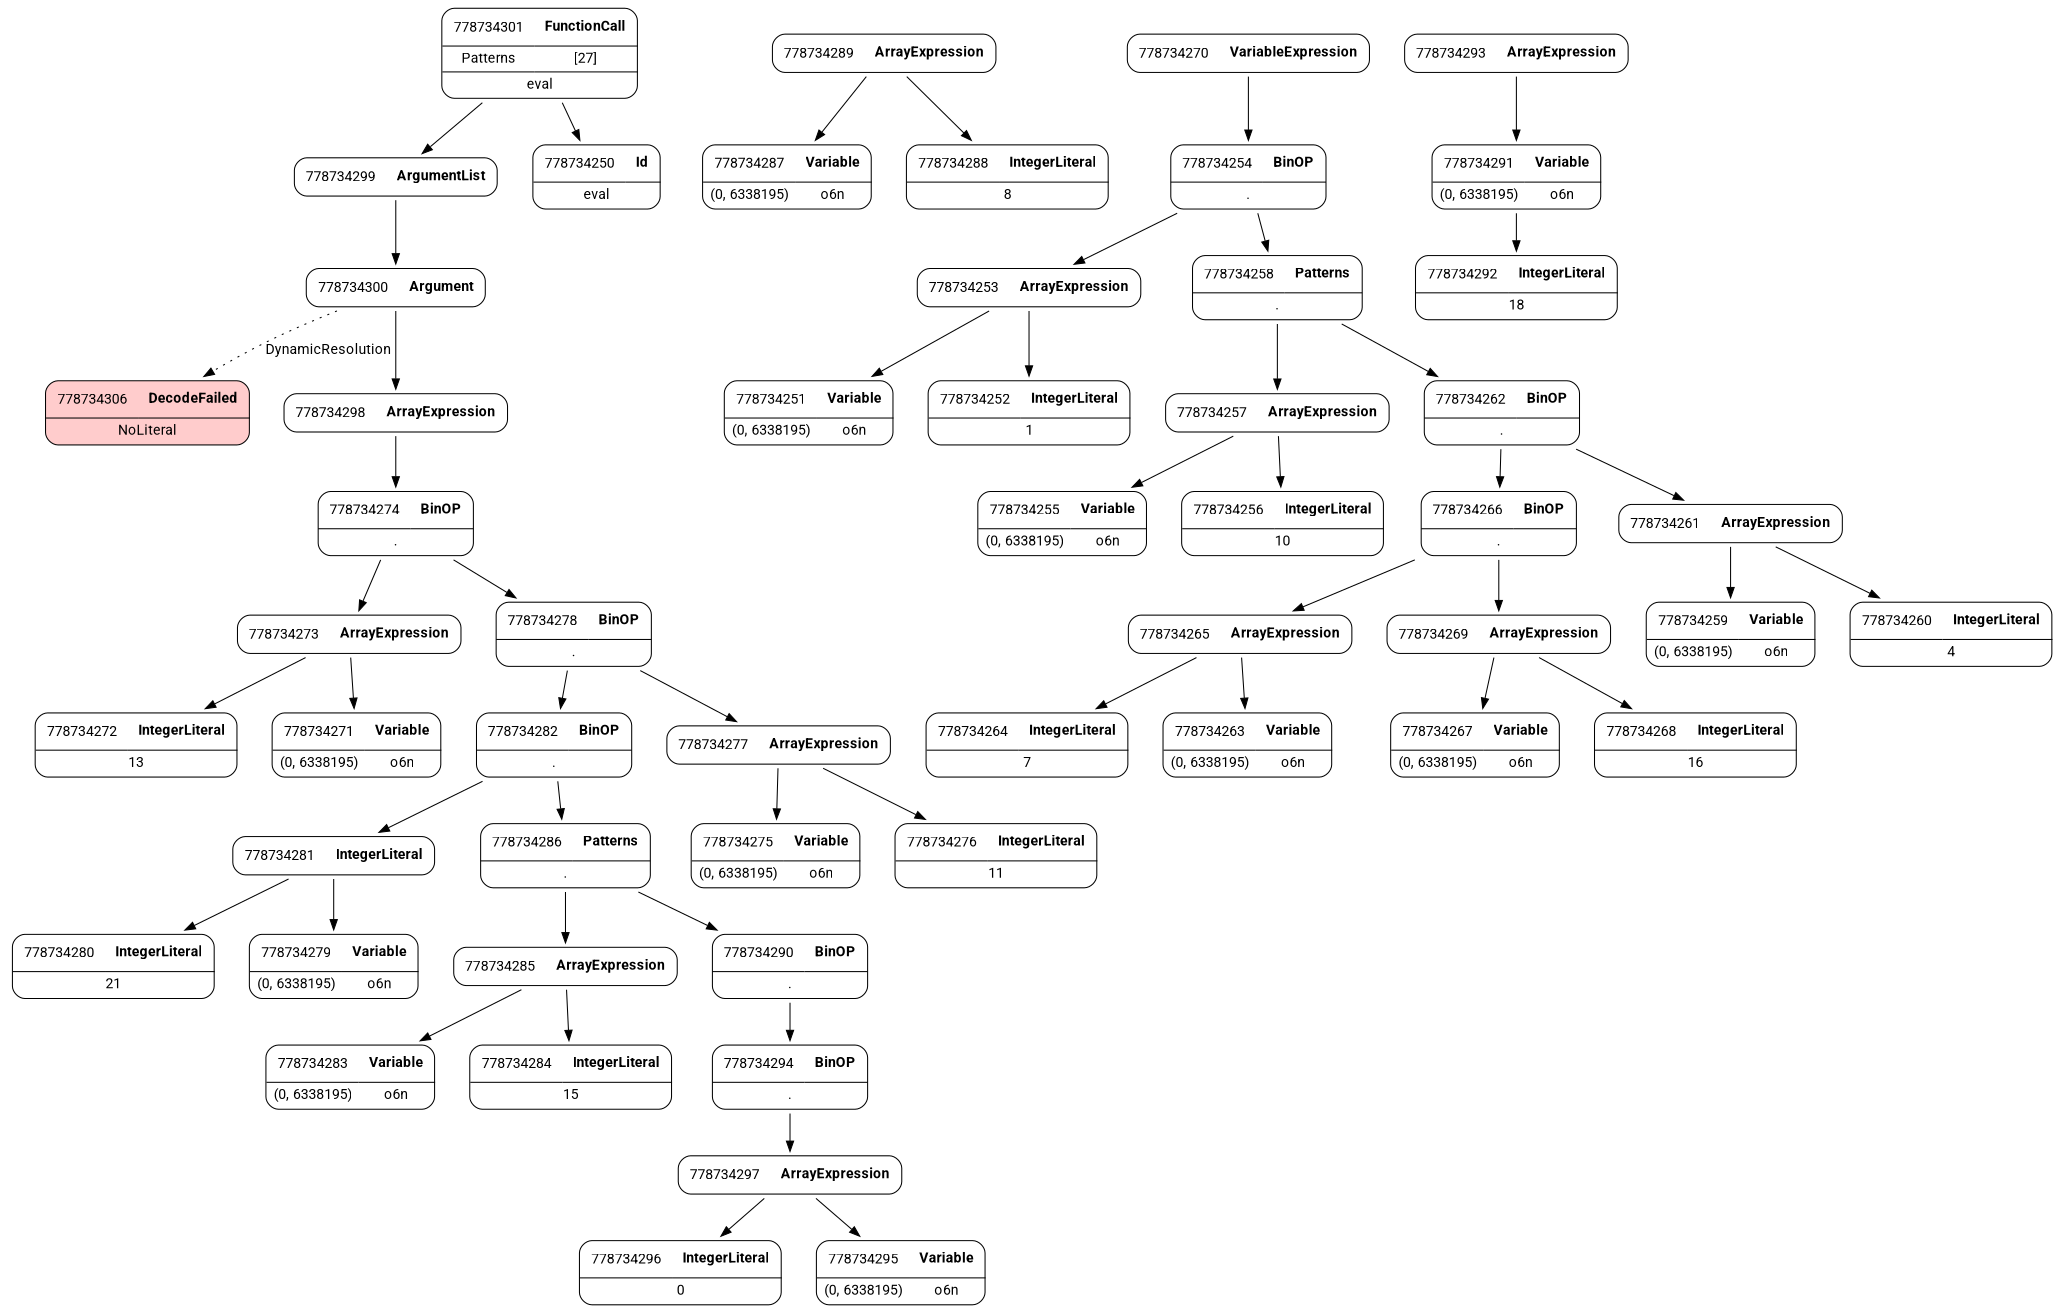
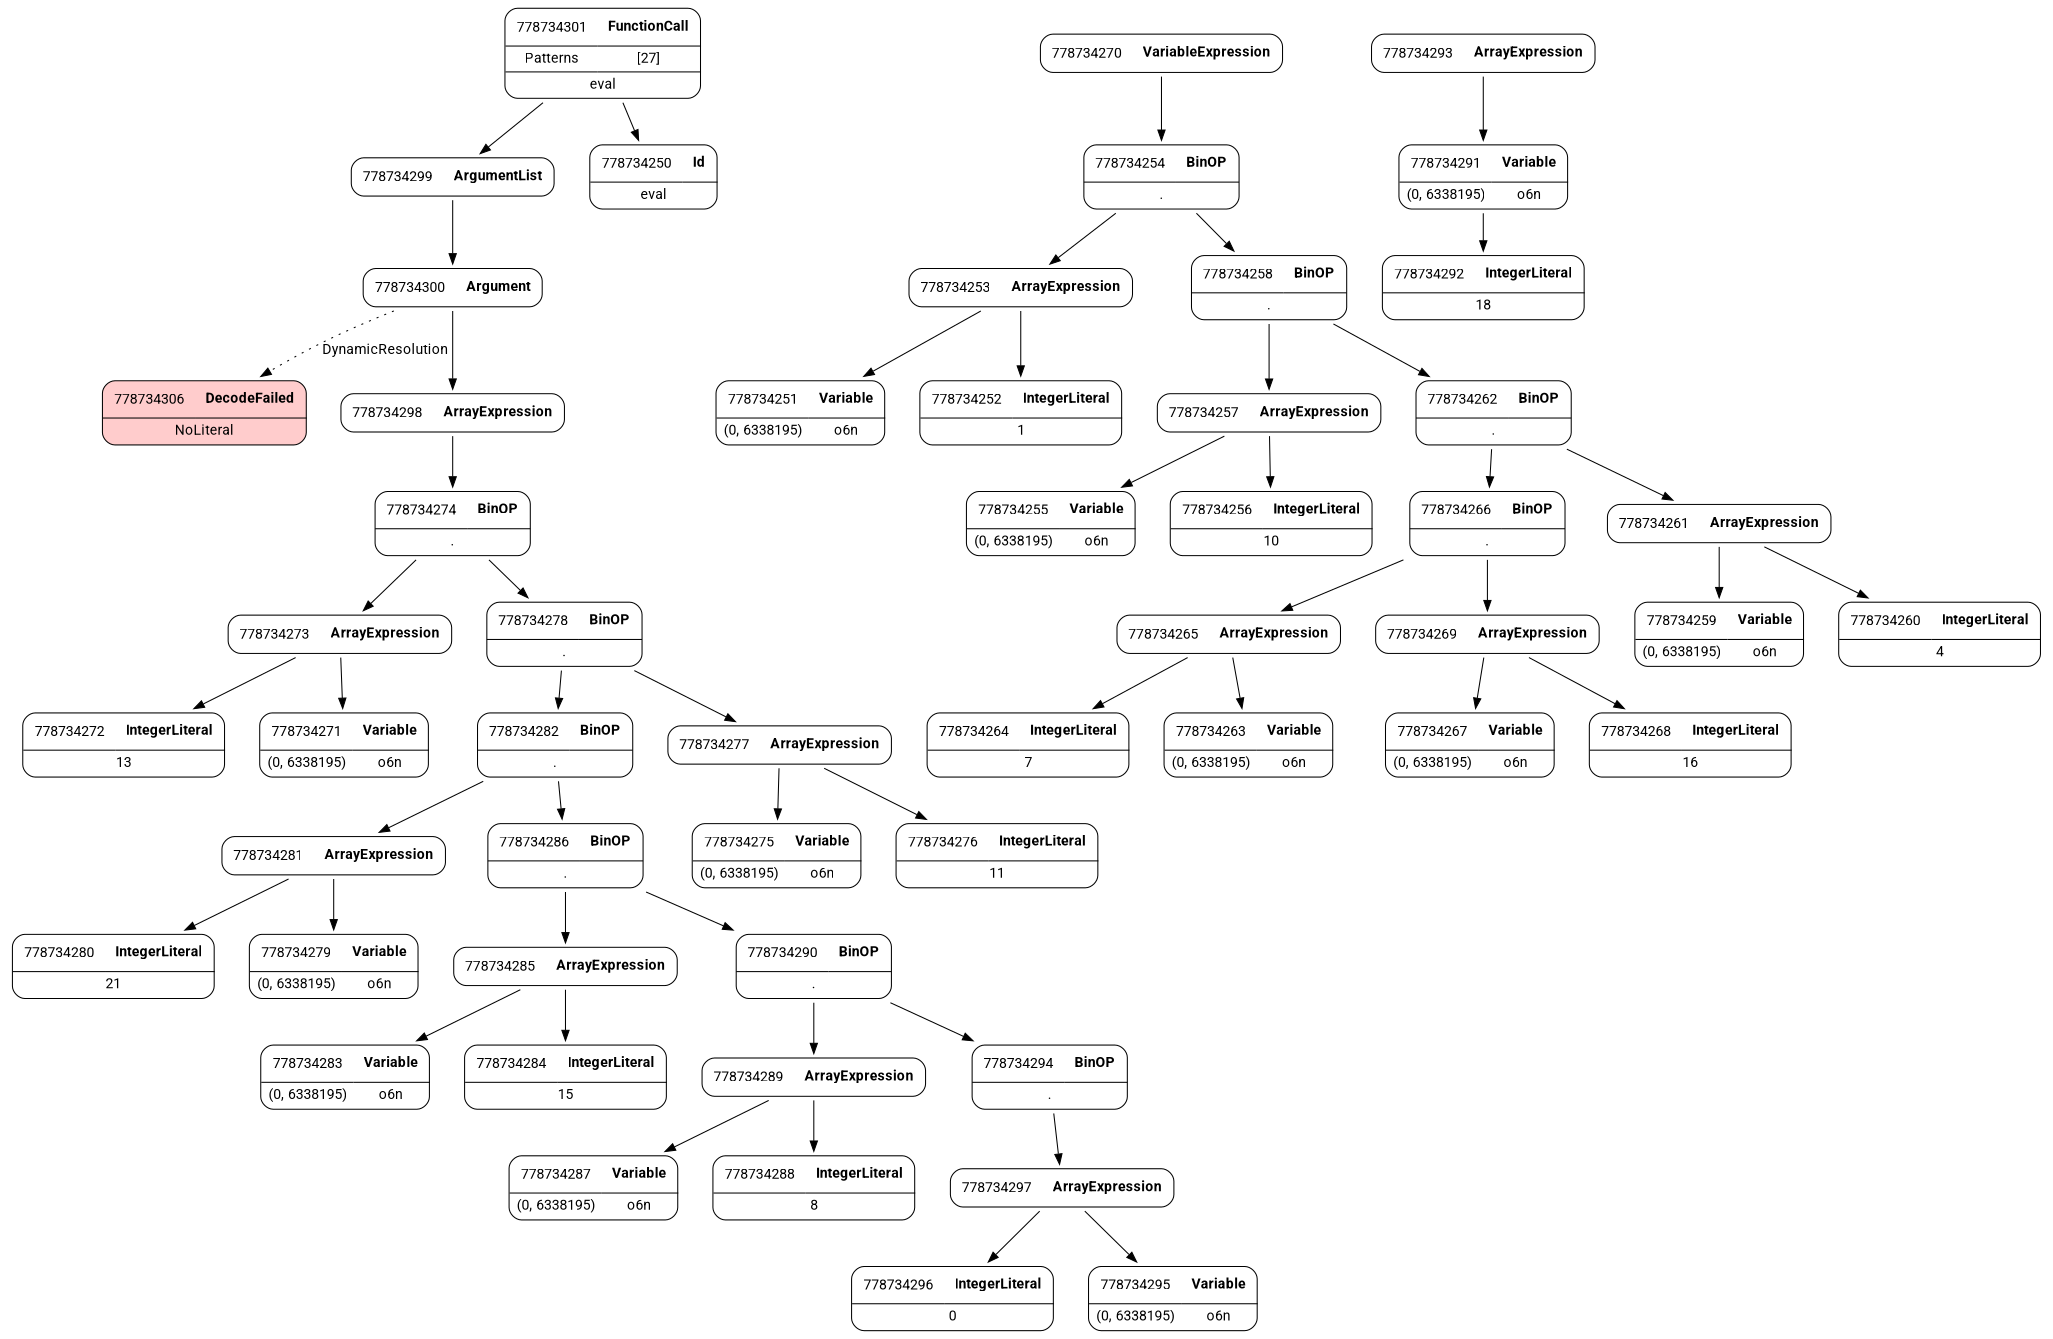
node "778734258": text "Patterns" -> "BinOP"
node "778734286": text "Patterns" -> "BinOP"
node "778734281": text "IntegerLiteral" -> "ArrayExpression"
edge "778734290" -> "778734289": added
